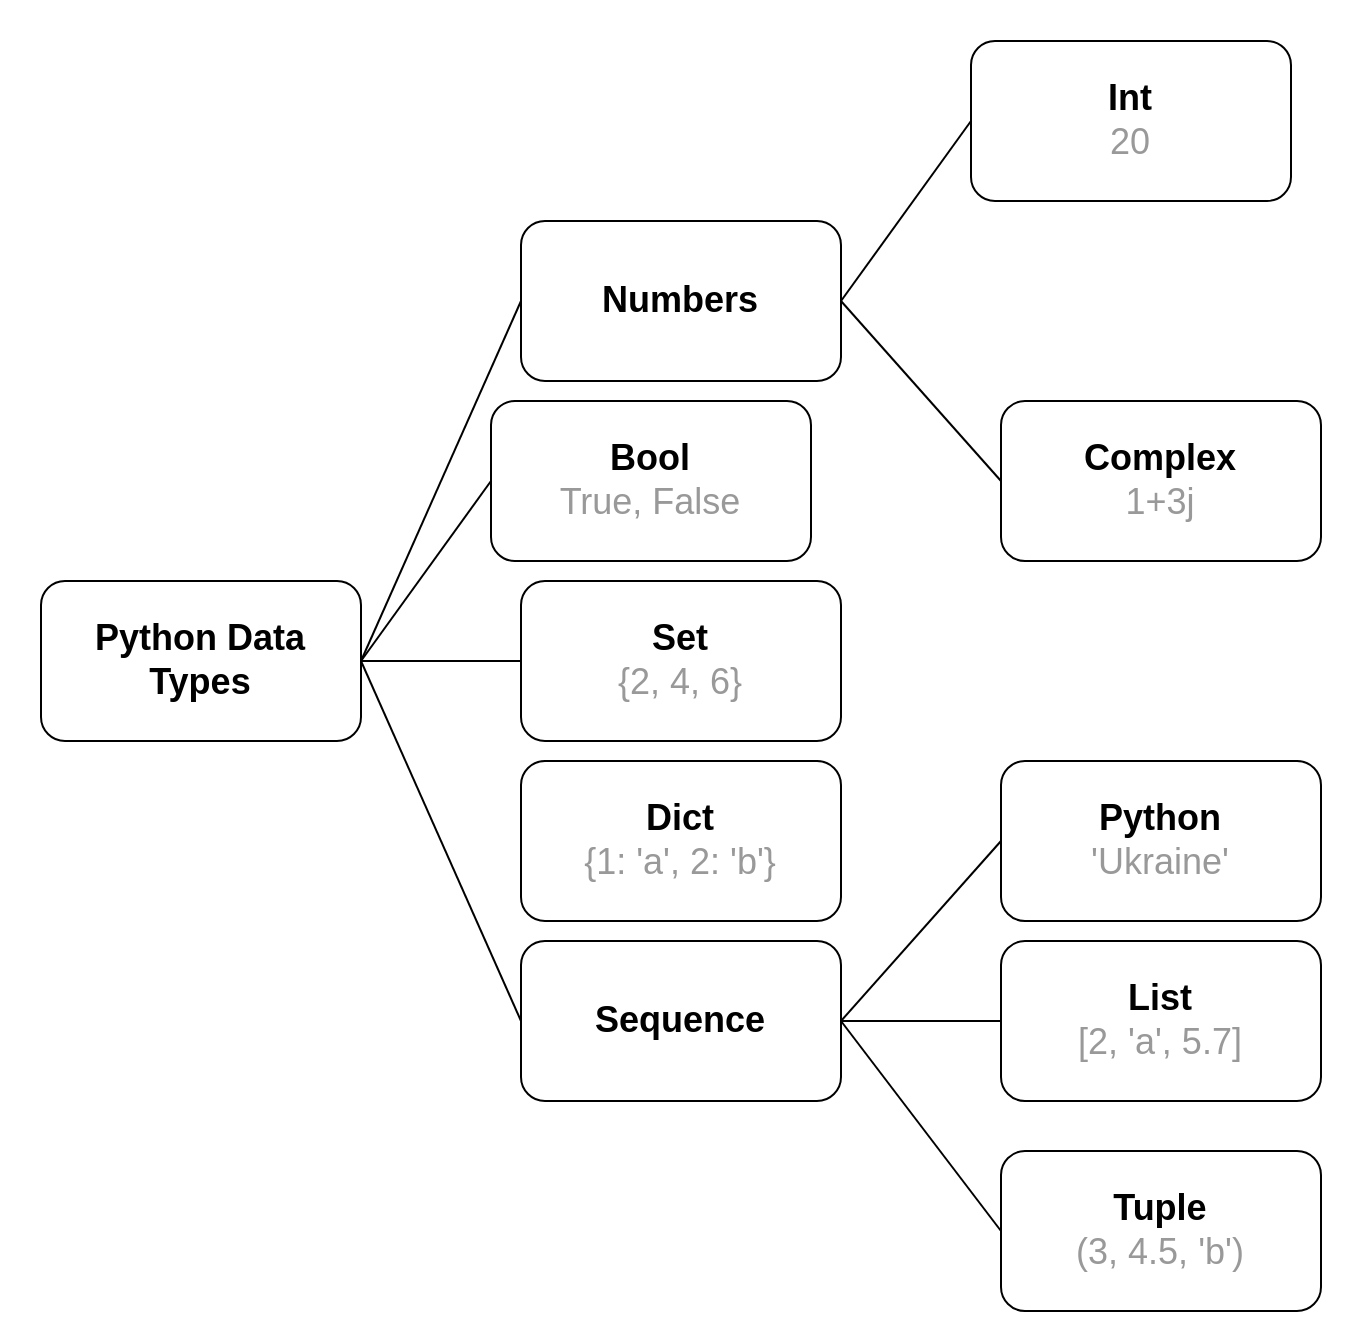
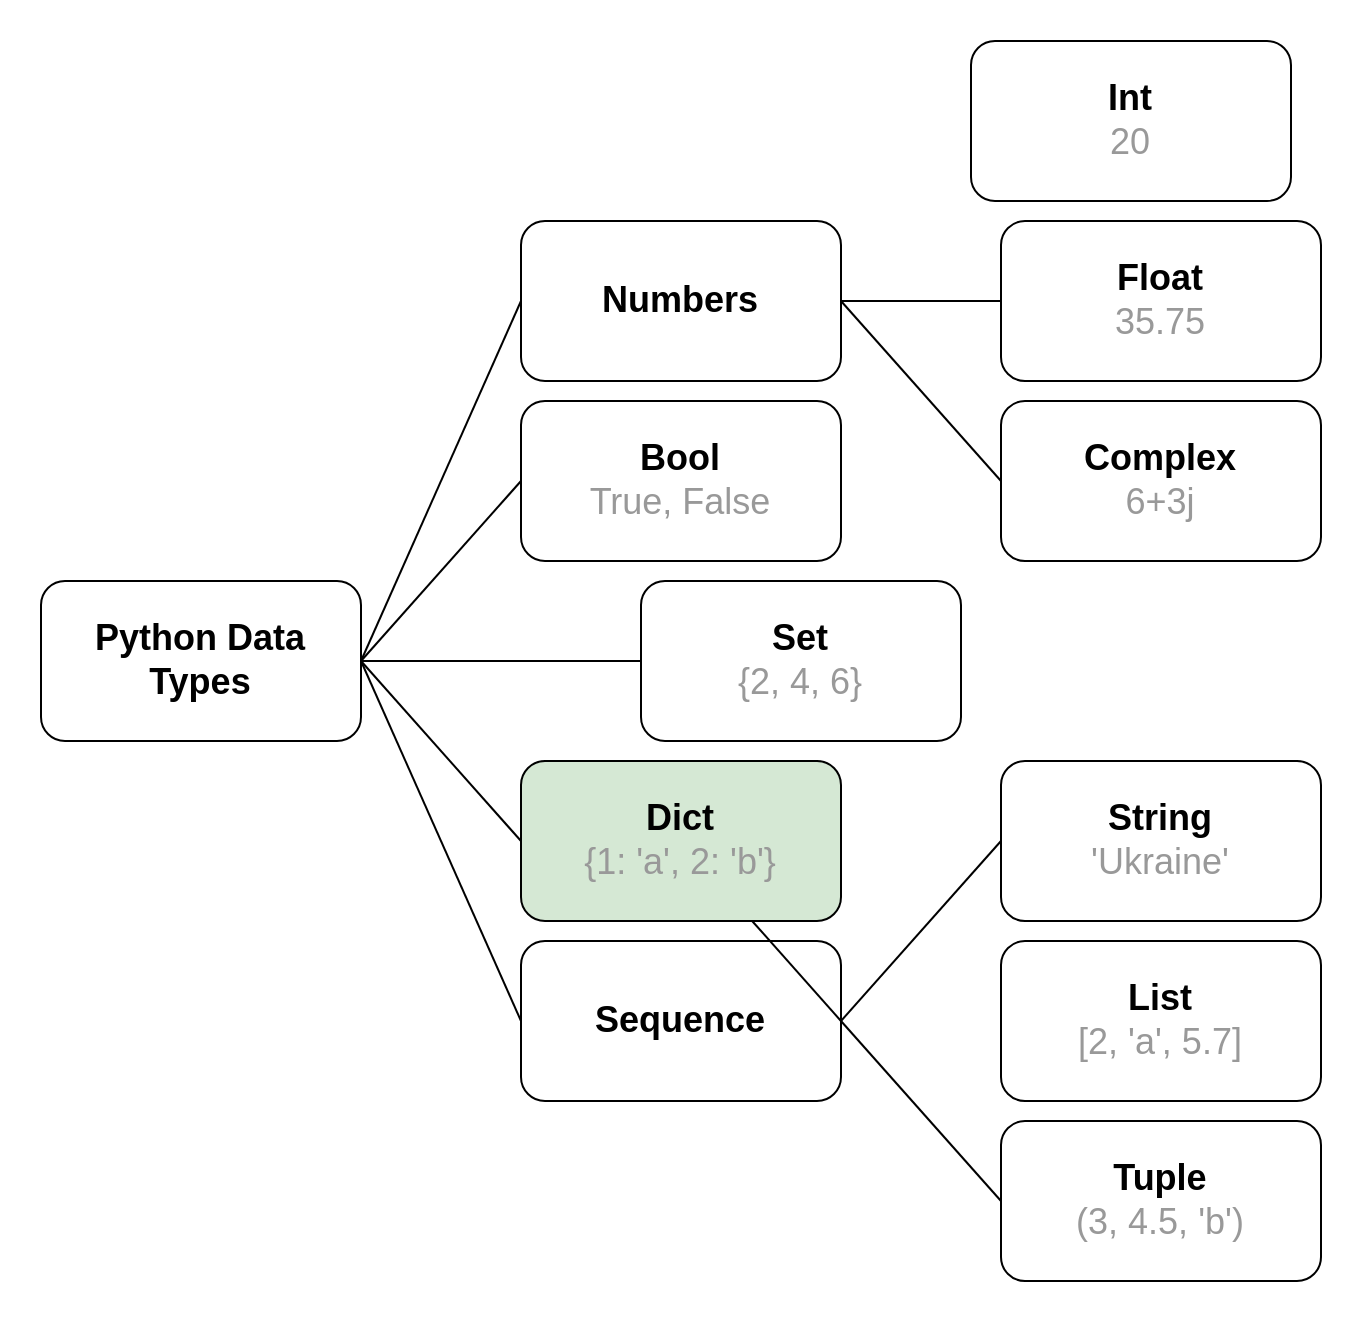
edge "Int 20" -- "Numbers": removed
edge "Numbers" -- "Float 35.75": added
node "Float 35.75": added
node "Bool True, False": moved (651, 481) -> (681, 481)
node "Complex 1+3j": label "Complex 1+3j" -> "Complex 6+3j"
node "Set {2, 4, 6}": moved (681, 661) -> (801, 661)
edge "Python Data Types" -- "Dict {1: 'a', 2: 'b'}": added
node "Dict {1: 'a', 2: 'b'}": fillcolor #ffffff -> #d5e8d4
node "Python 'Ukraine'": label "Python 'Ukraine'" -> "String 'Ukraine'"
edge "Sequence" -- "List [2, 'a', 5.7]": now "Sequence" -- "Dict {1: 'a', 2: 'b'}"
node "Tuple (3, 4.5, 'b')": moved (1161, 1231) -> (1161, 1201)
